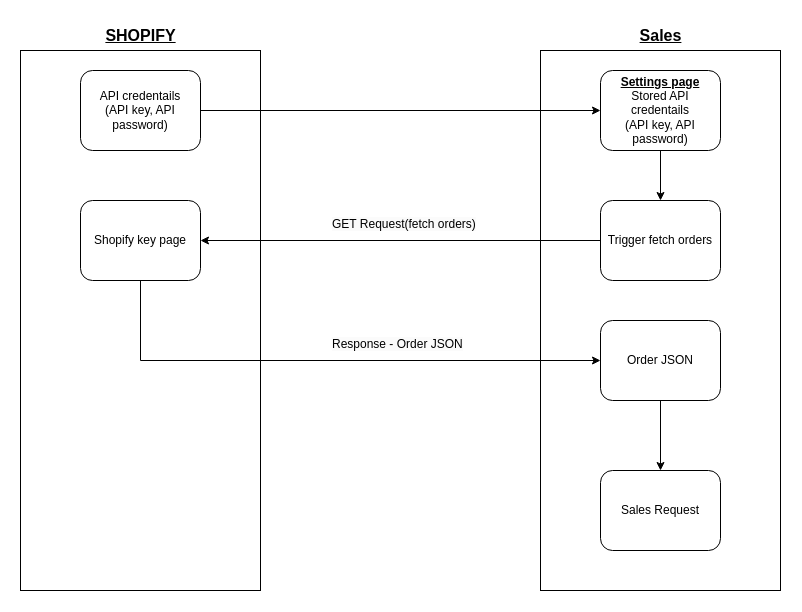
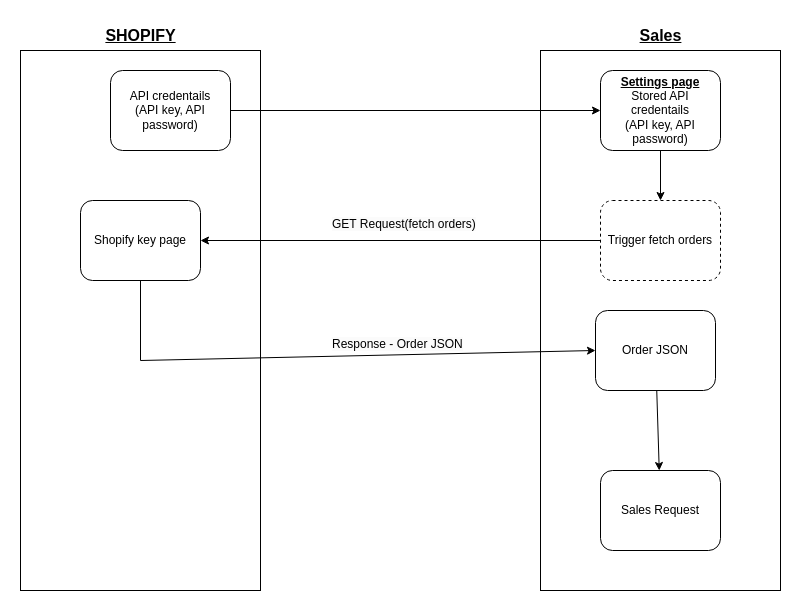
node "API credentails (API key, API password)": moved (141, 111) -> (171, 111)
node "Trigger fetch orders": style solid -> dashed
node "Order JSON": moved (661, 361) -> (656, 351)
